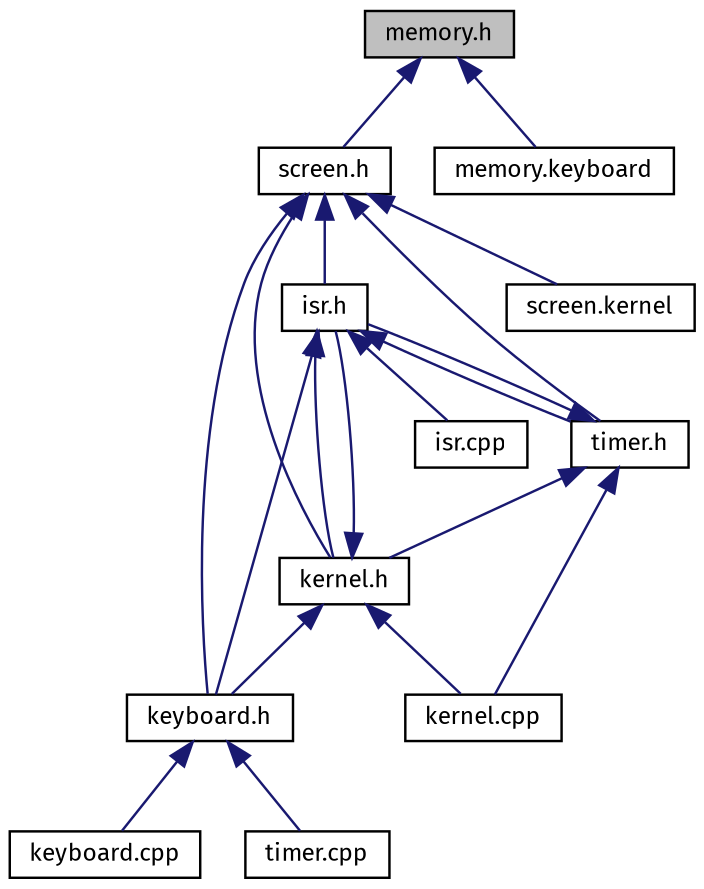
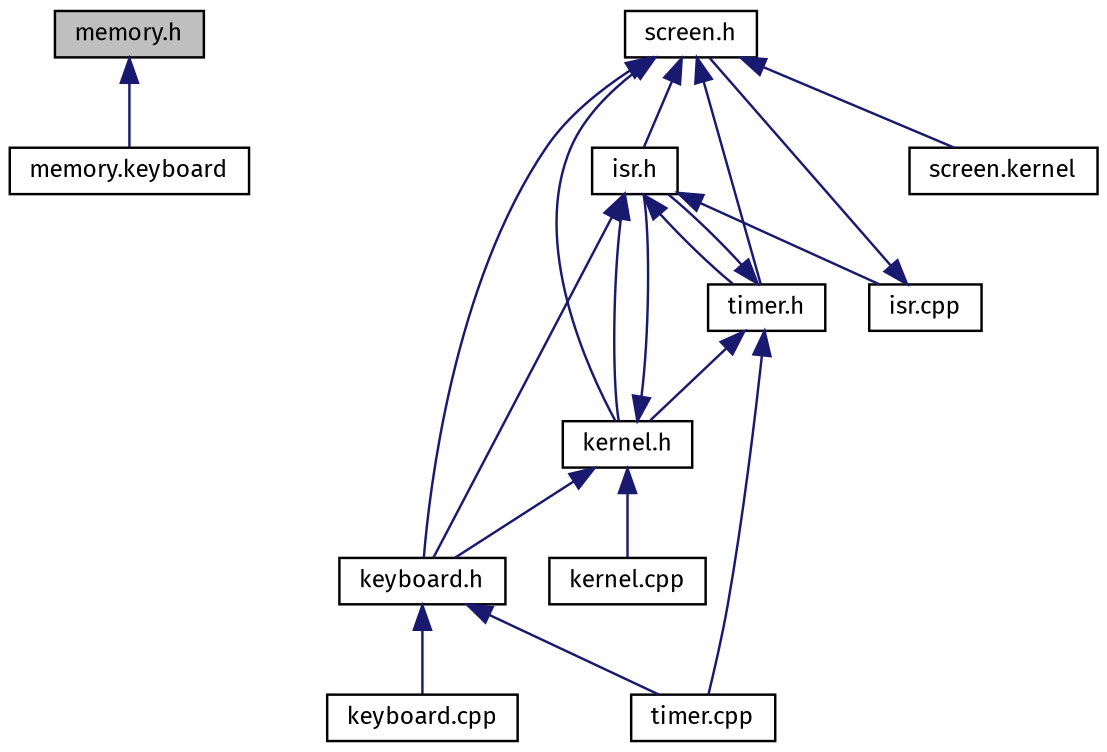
edge "screen.h" -> "memory.h": now "screen.h" -> "isr.cpp"
edge "kernel.cpp" -> "timer.h": now "timer.cpp" -> "timer.h"
